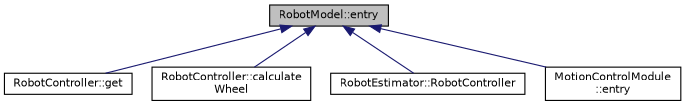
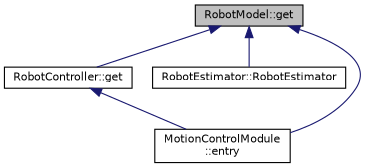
node "RobotModel::entry": label "RobotModel::entry" -> "RobotModel::get"
node "RobotController::calculate Wheel": removed
node "RobotEstimator::RobotController": label "RobotEstimator::RobotController" -> "RobotEstimator::RobotEstimator"
edge "MotionControlModule ::entry" -> "RobotController::get": added
